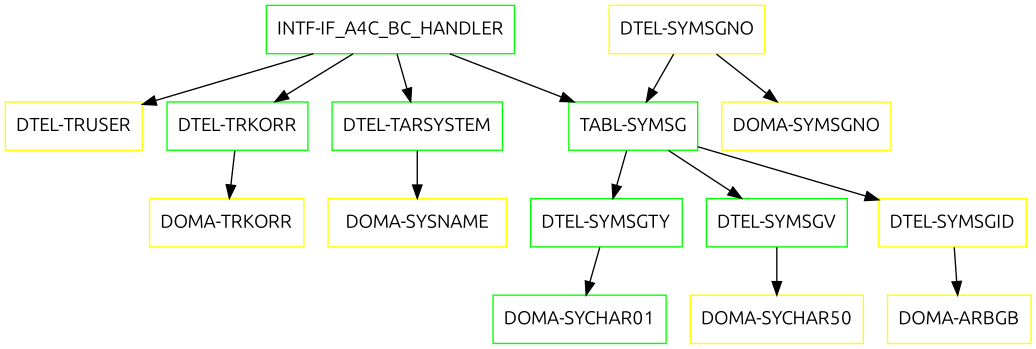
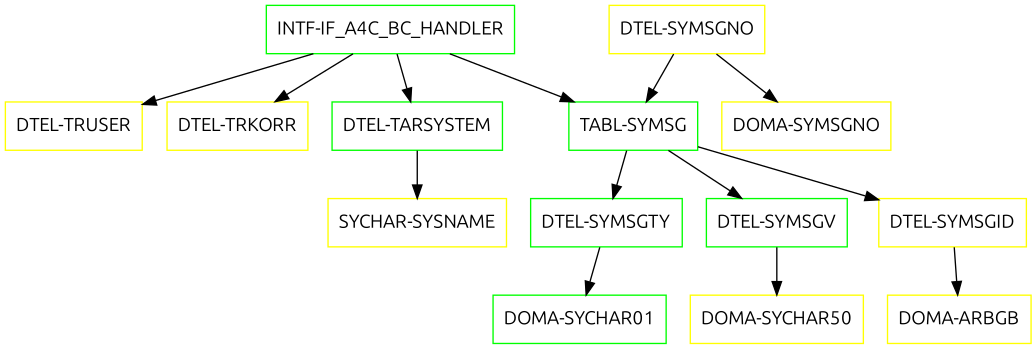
node "DTEL-TRKORR": color green -> yellow
node "DOMA-TRKORR": removed
node "DOMA-SYSNAME": label "DOMA-SYSNAME" -> "SYCHAR-SYSNAME"
